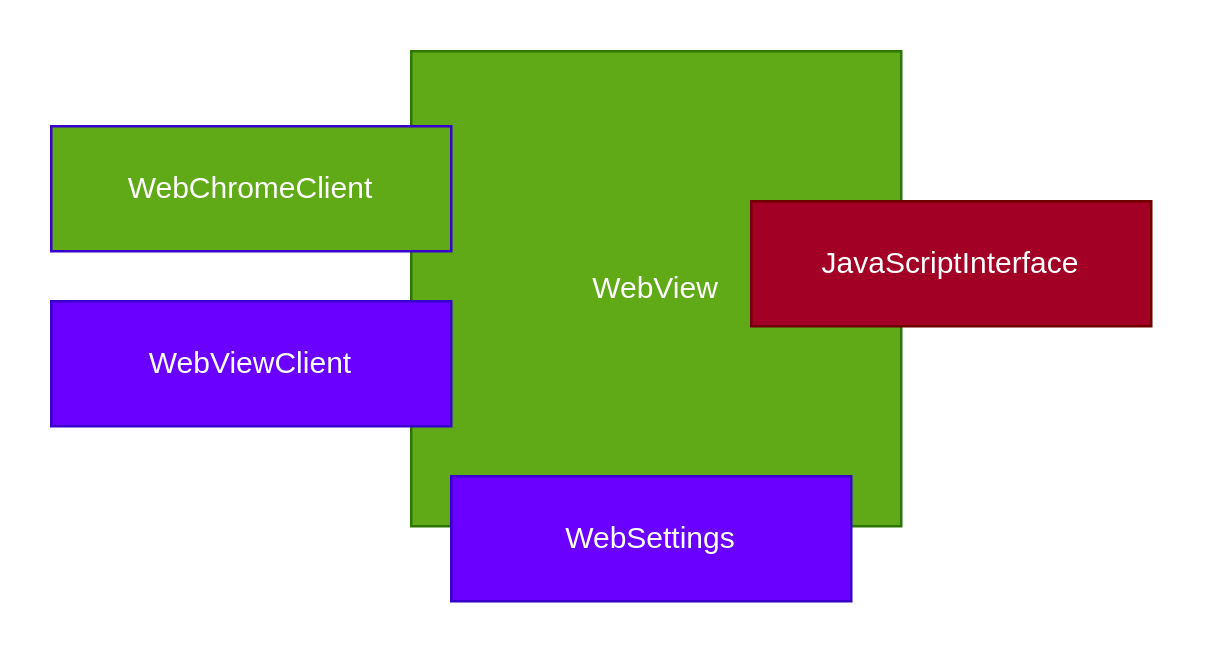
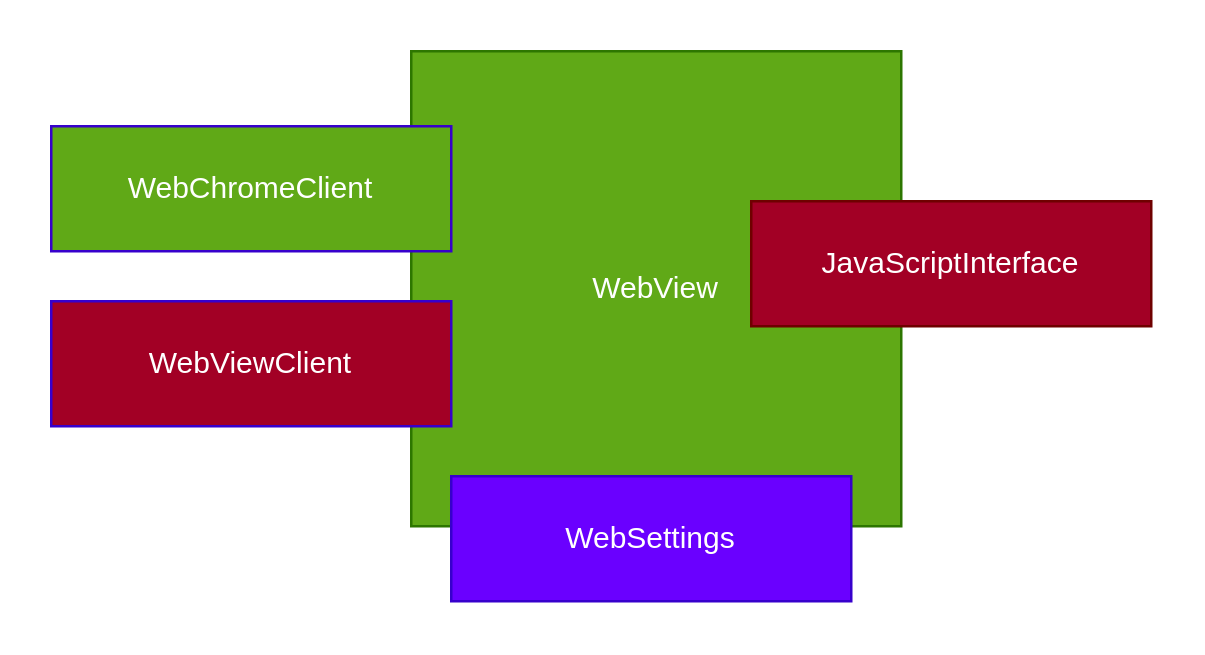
node "WebViewClient": fillcolor #6a00ff -> #a20025
